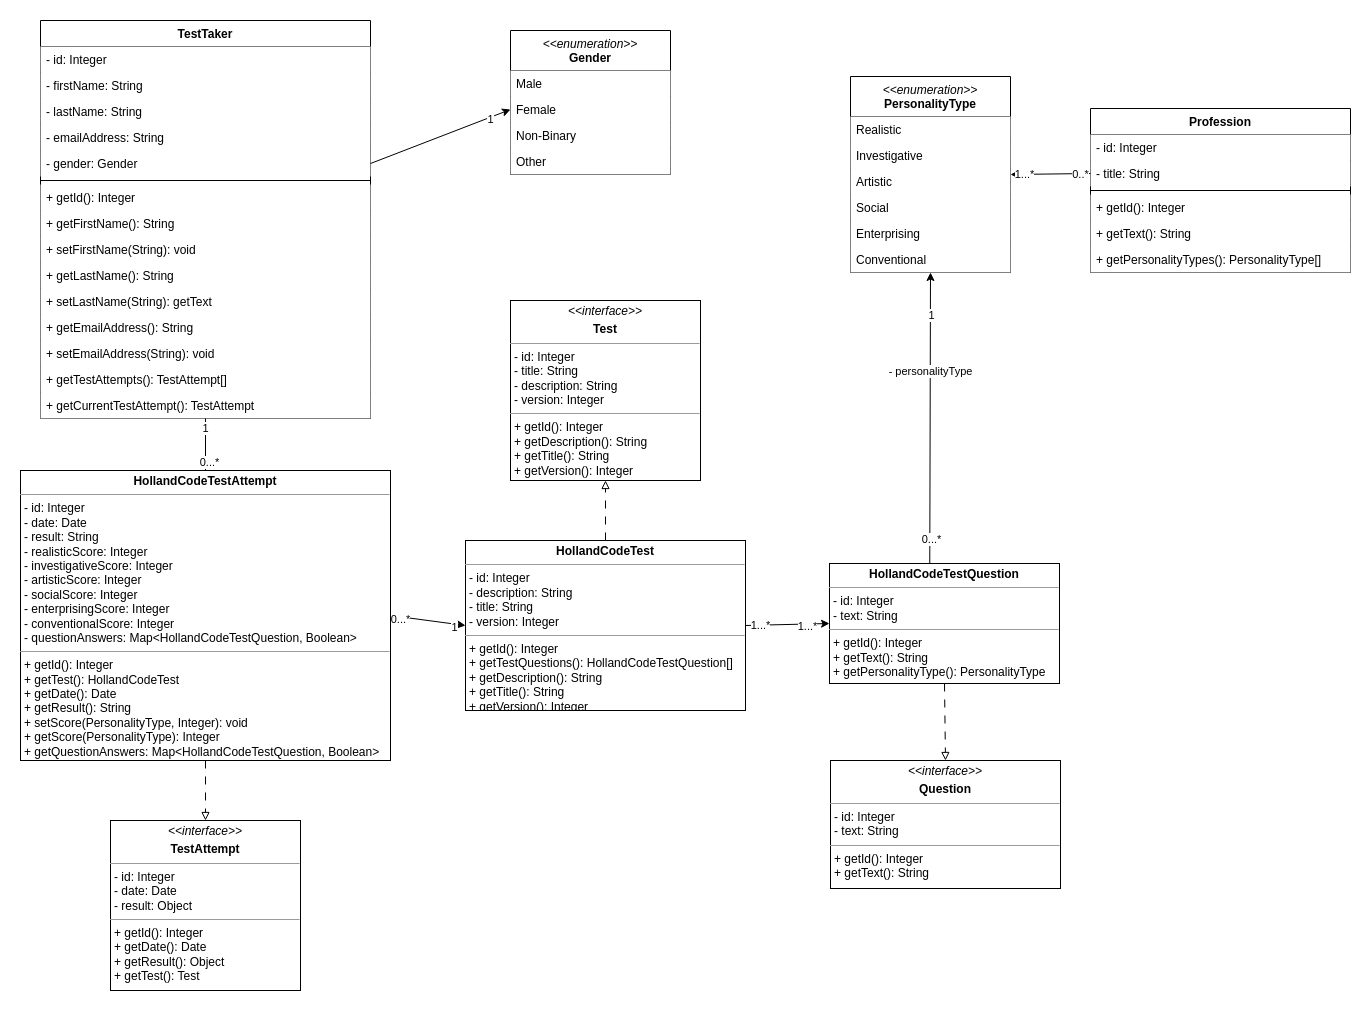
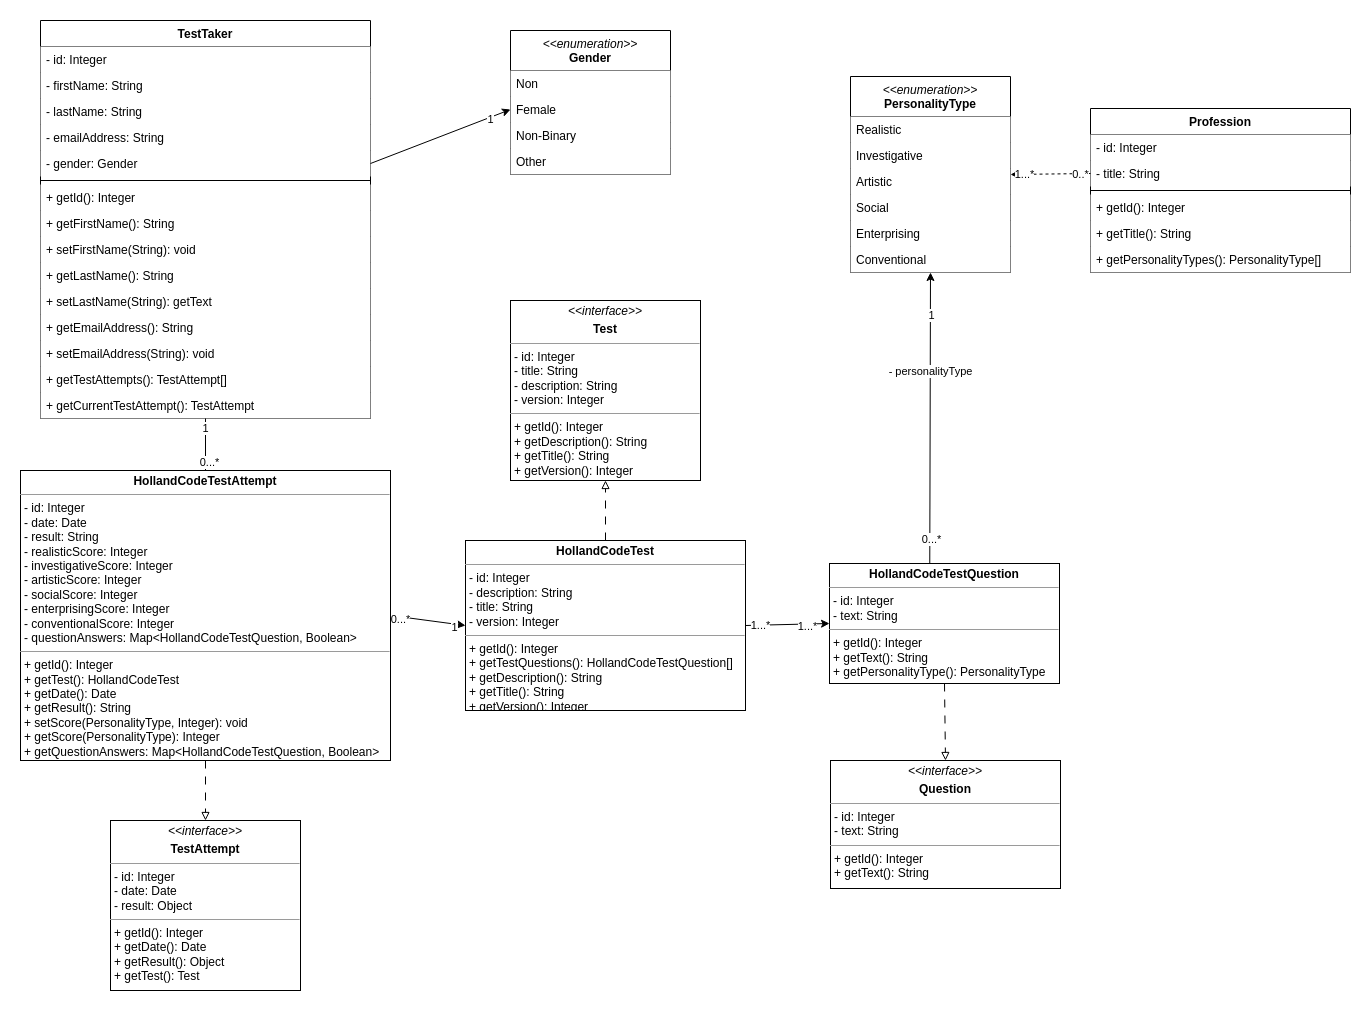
node "Male": label "Male" -> "Non"
edge "- title: String" -> "<<enumeration>> PersonalityType": style solid -> dashed
node "+ getText(): String": label "+ getText(): String" -> "+ getTitle(): String"
